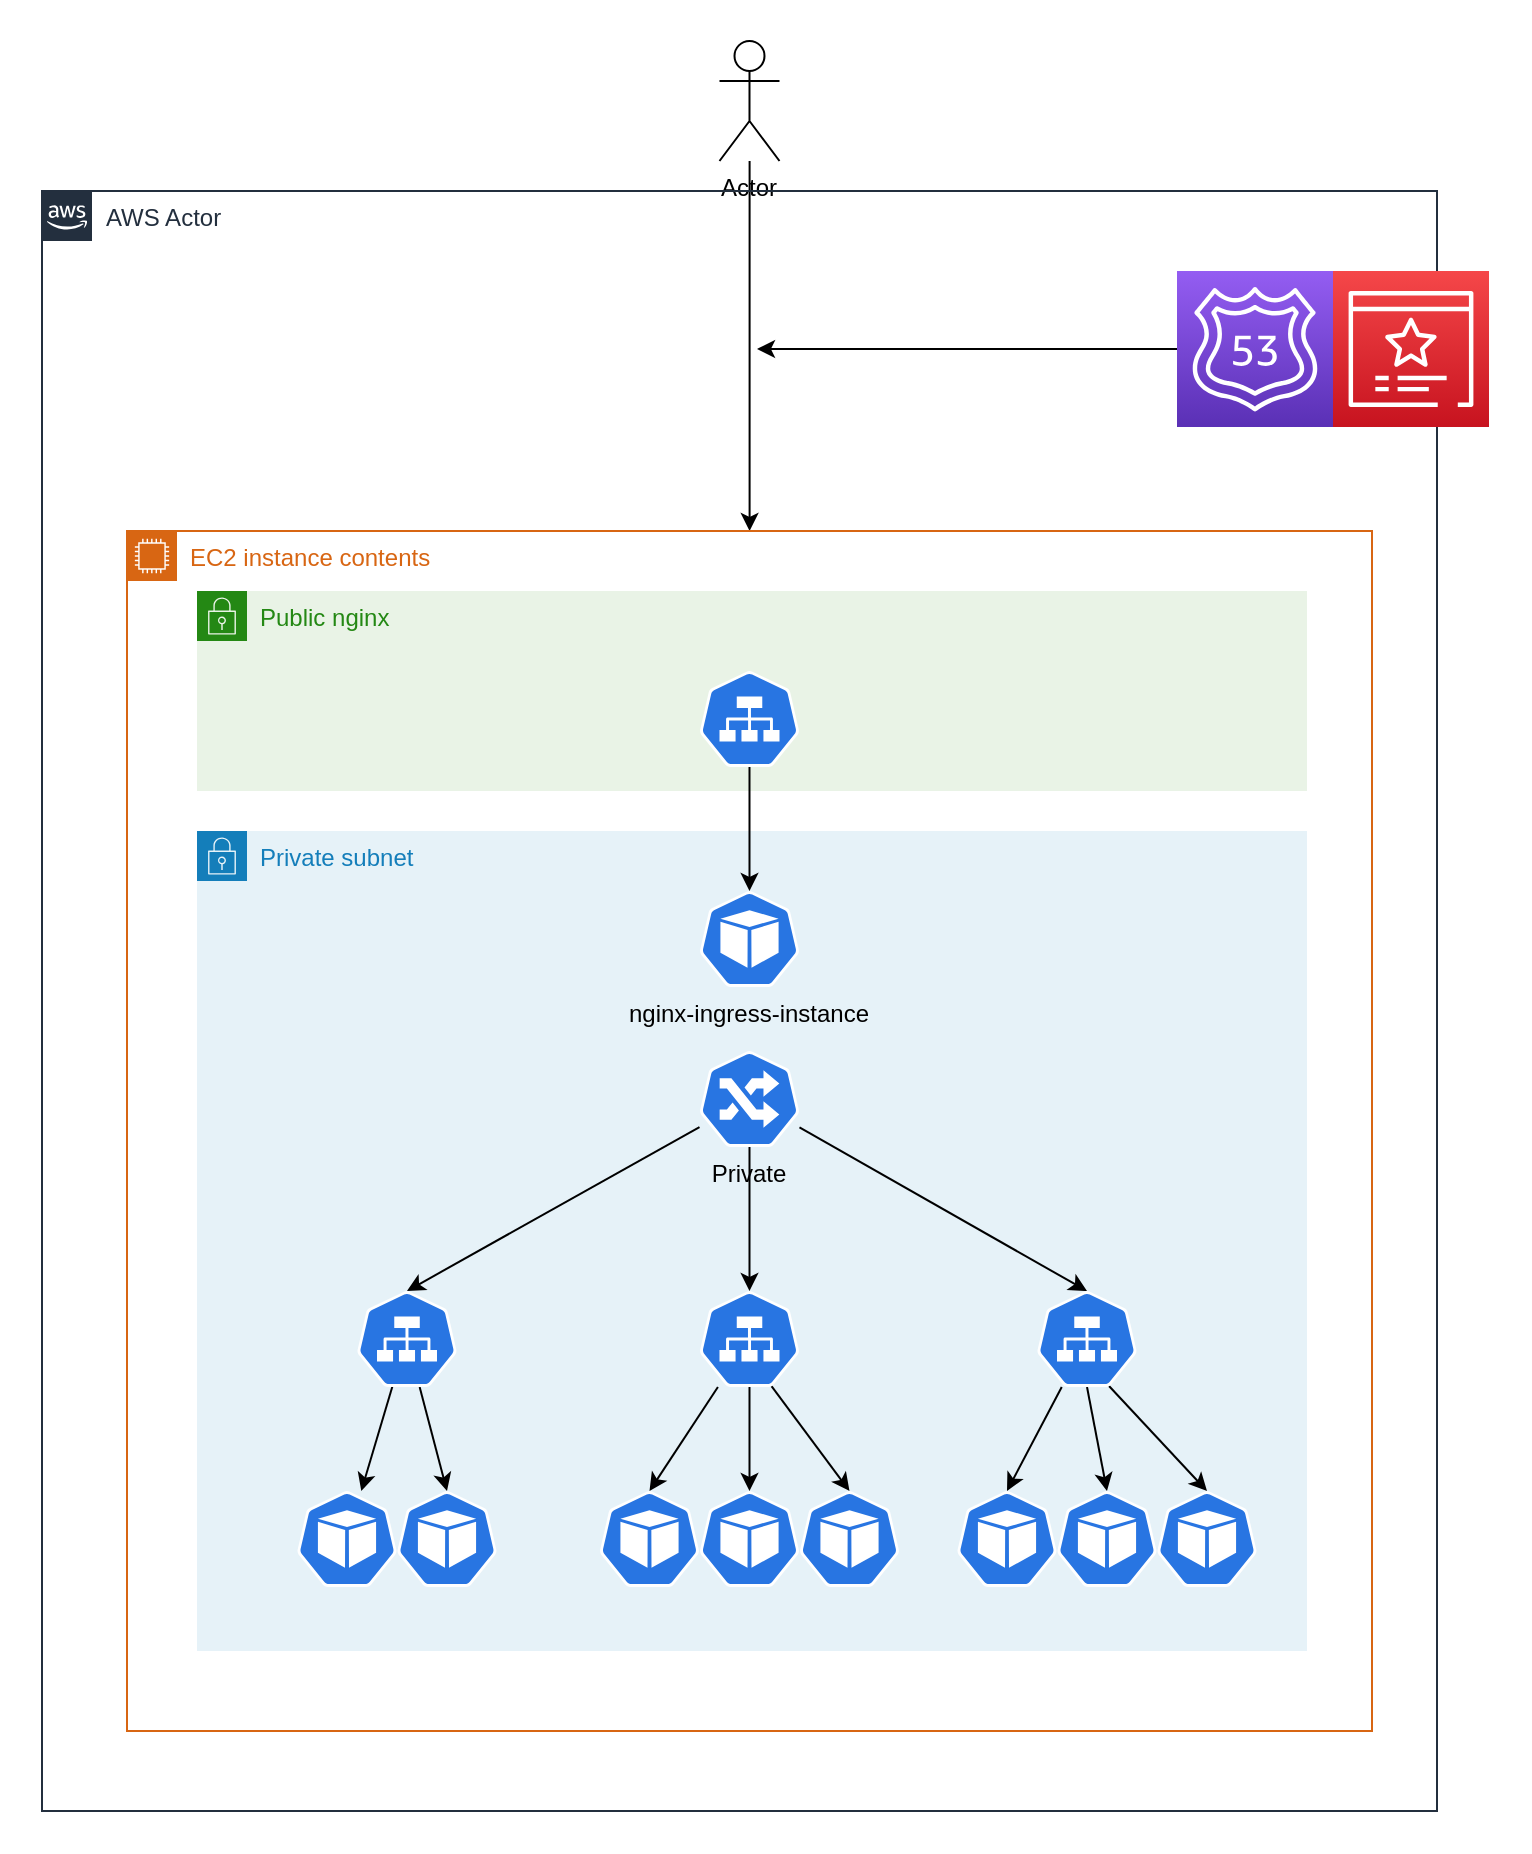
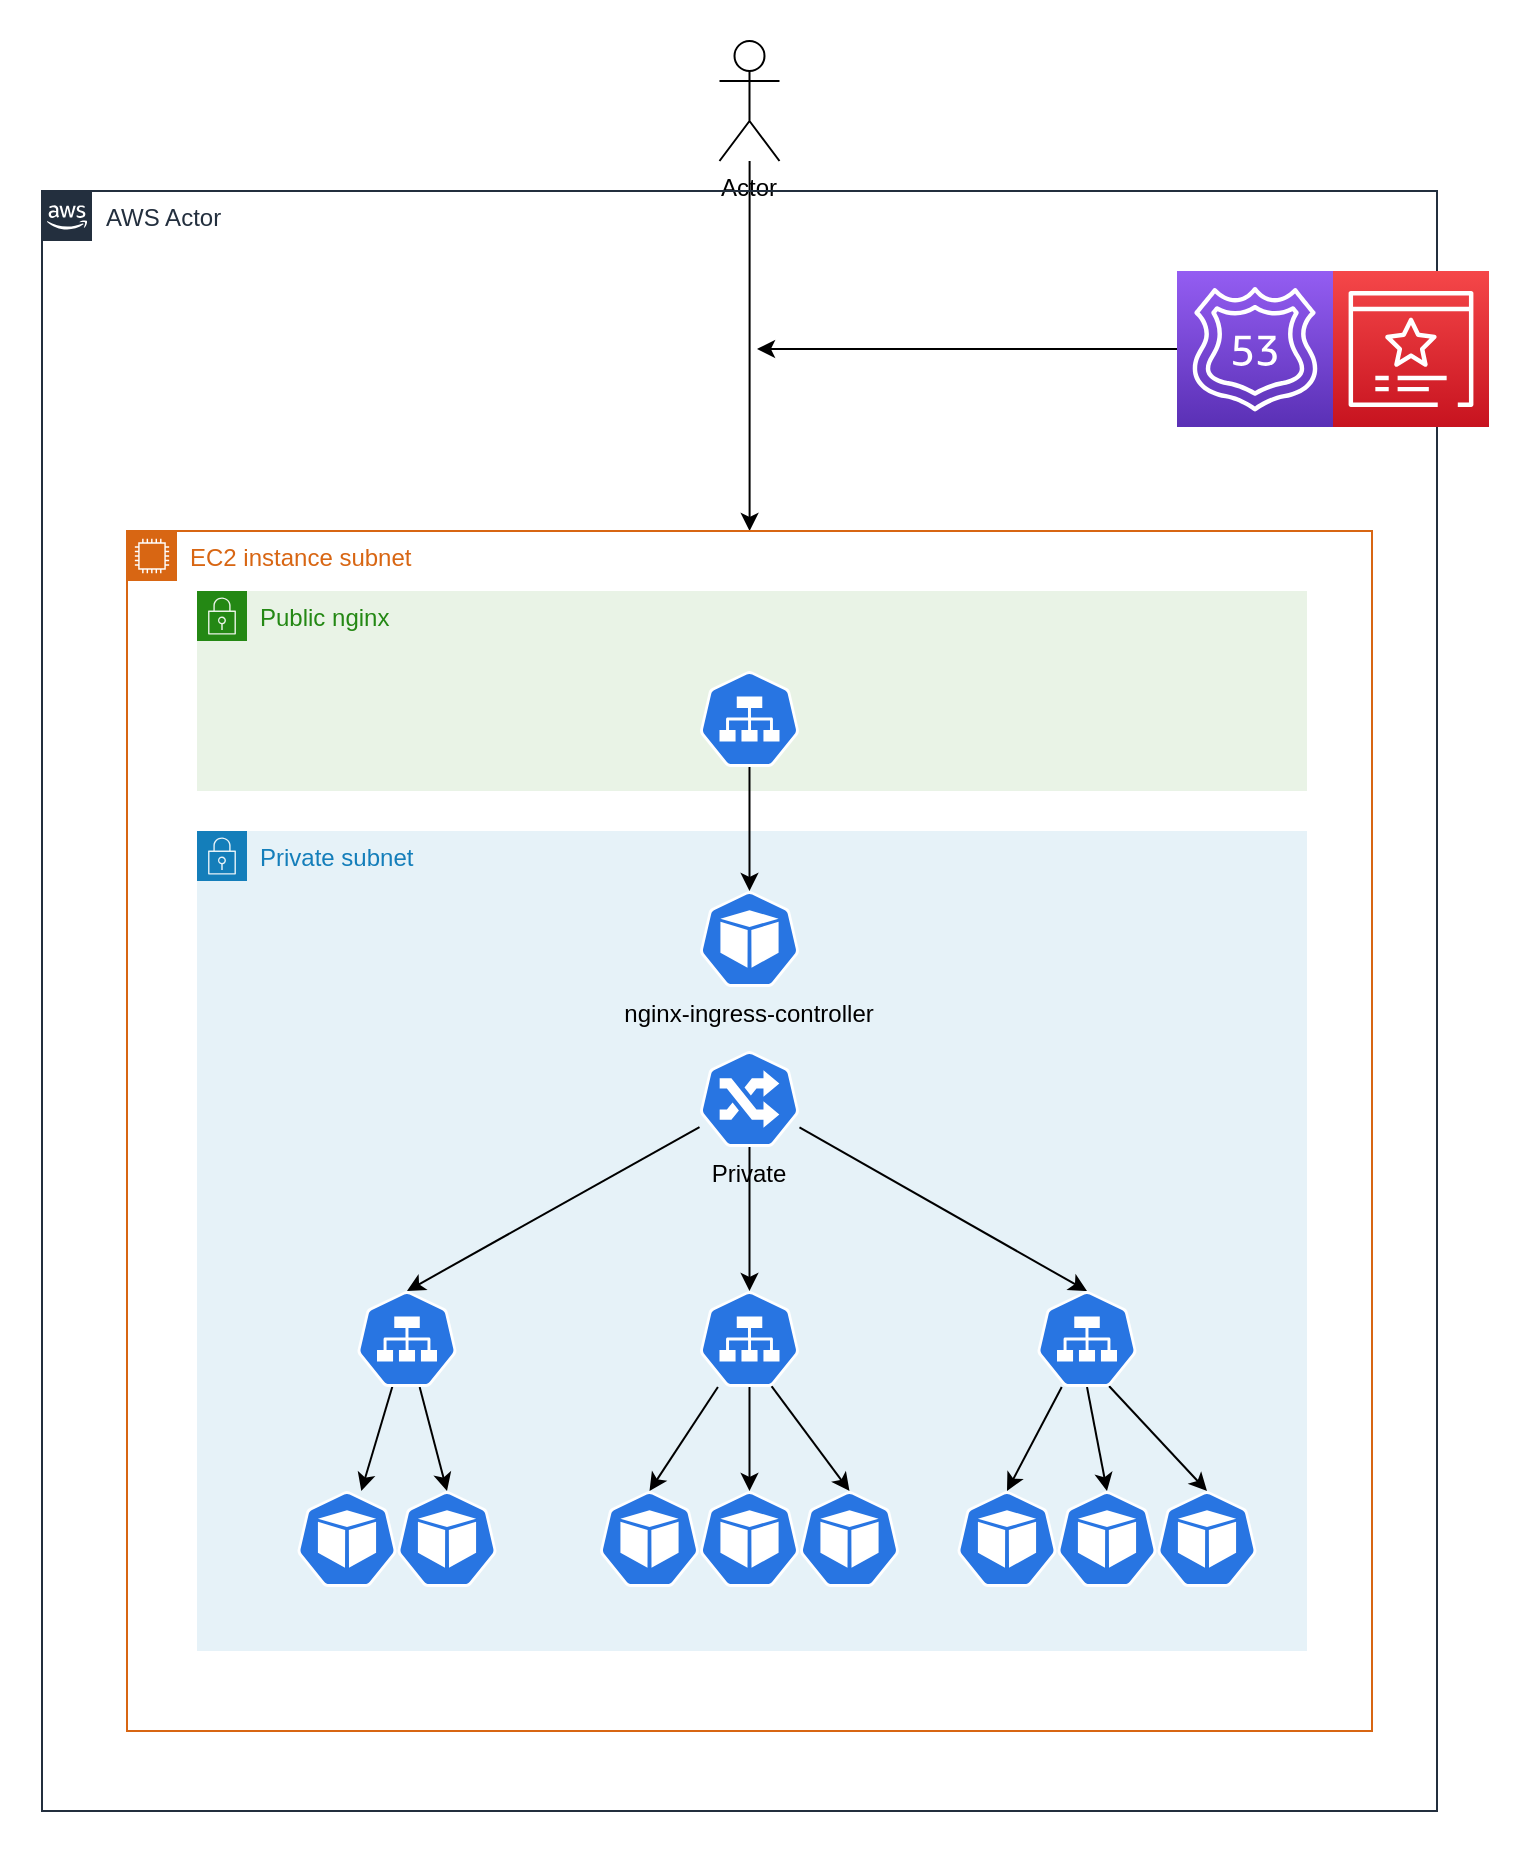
node "EC2 instance contents": label "EC2 instance contents" -> "EC2 instance subnet"
node "nginx-ingress-instance": label "nginx-ingress-instance" -> "nginx-ingress-controller"
